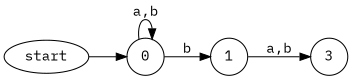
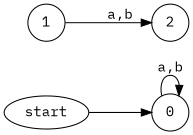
edge "0" -> "1": removed, label "b"
node "3": label "3" -> "2"
